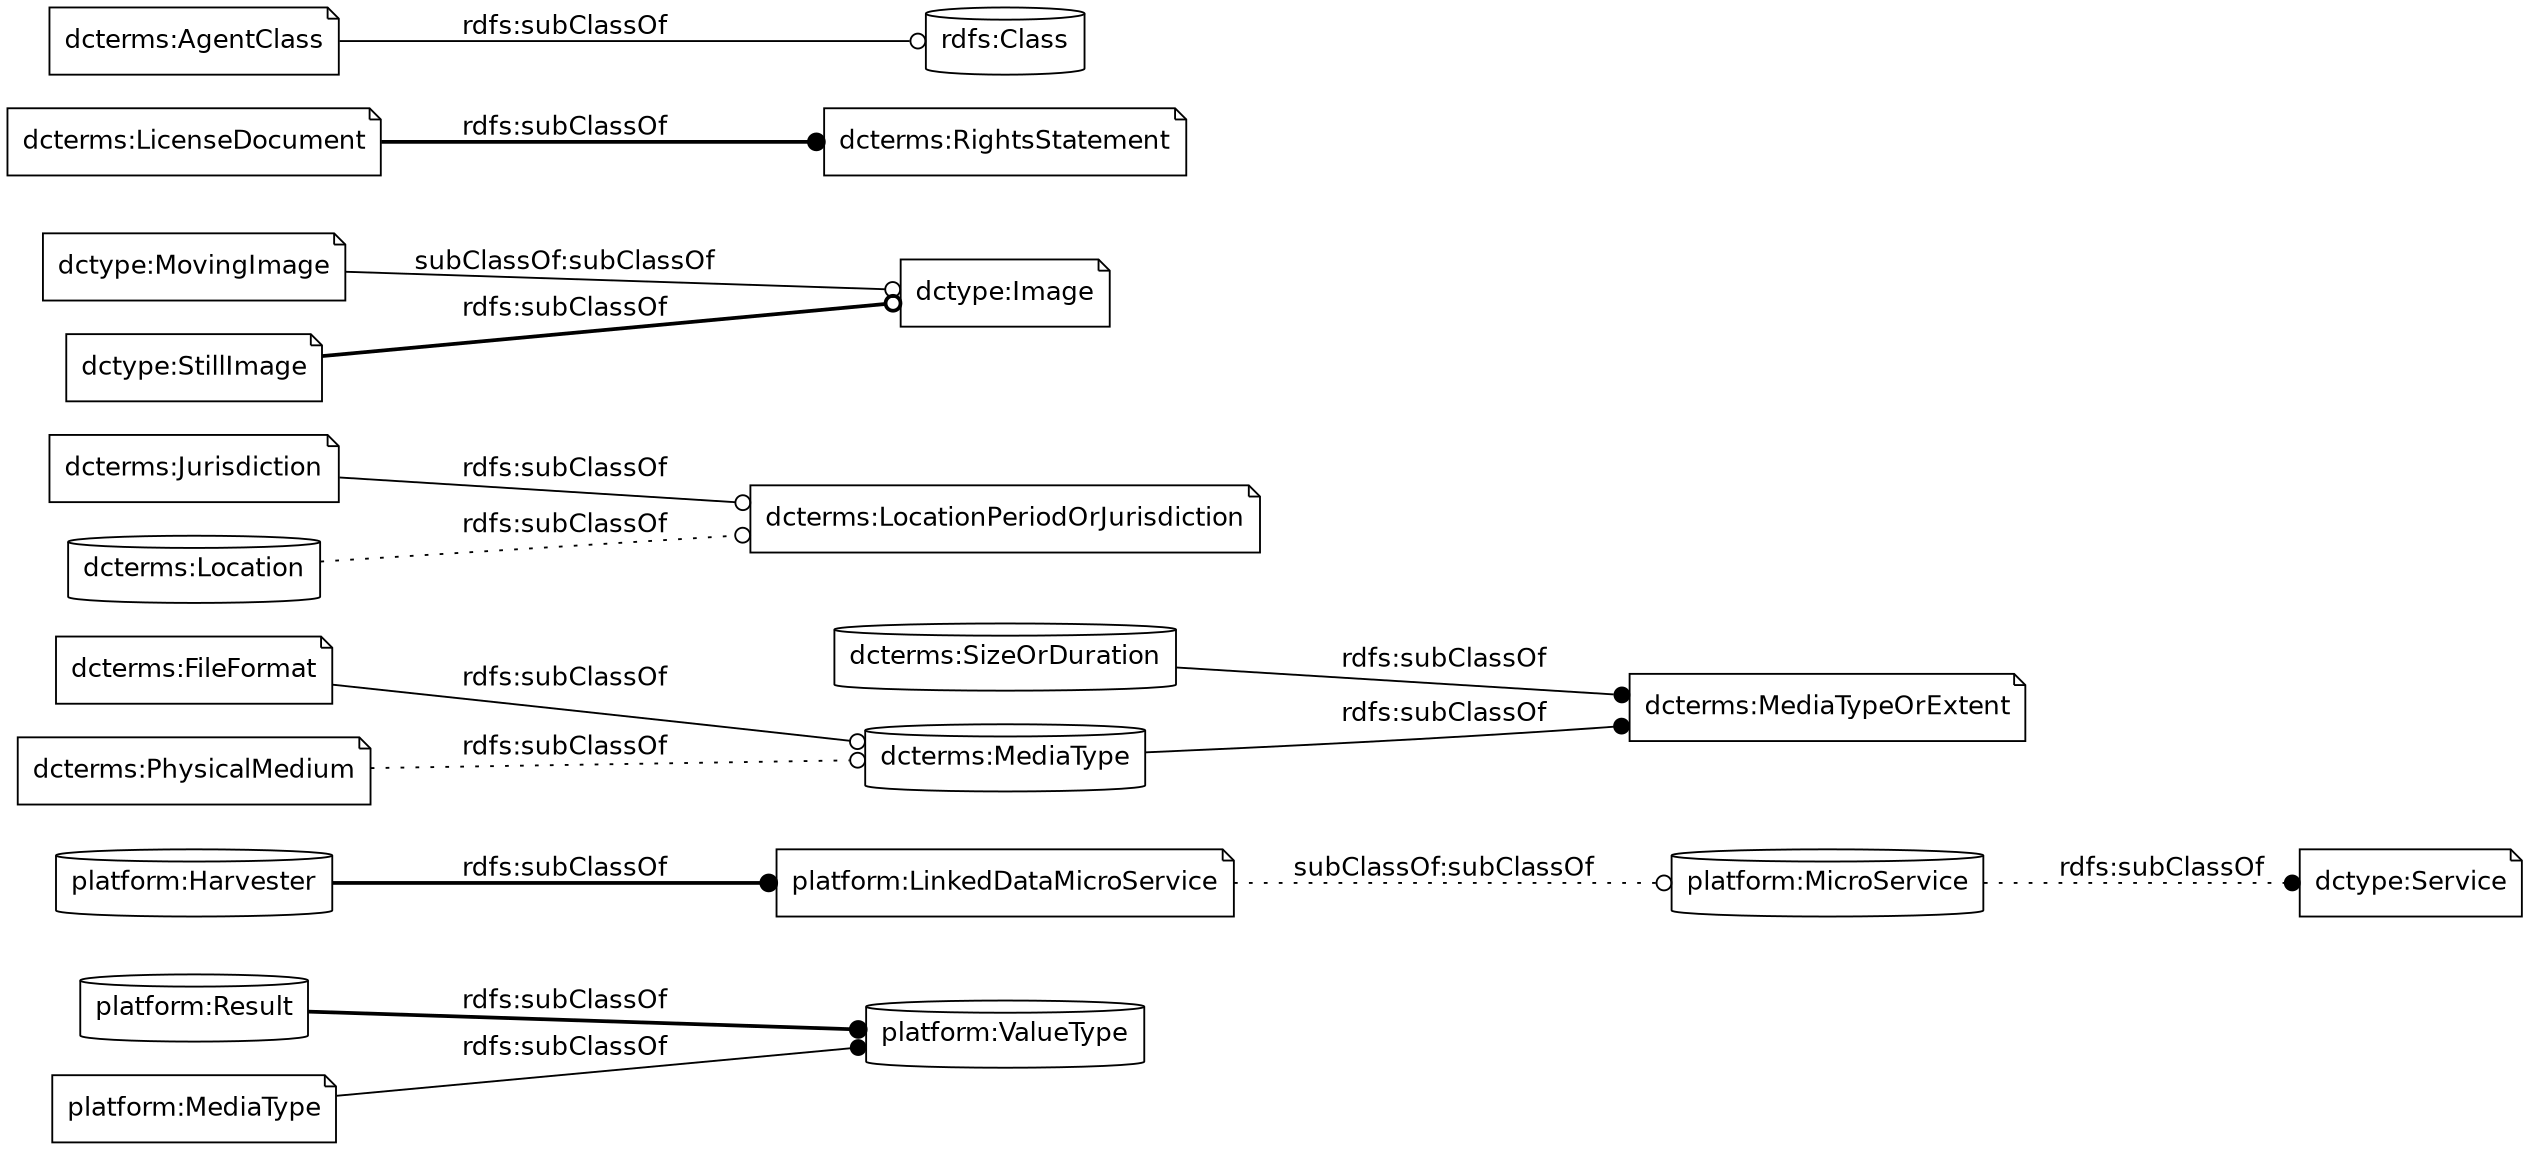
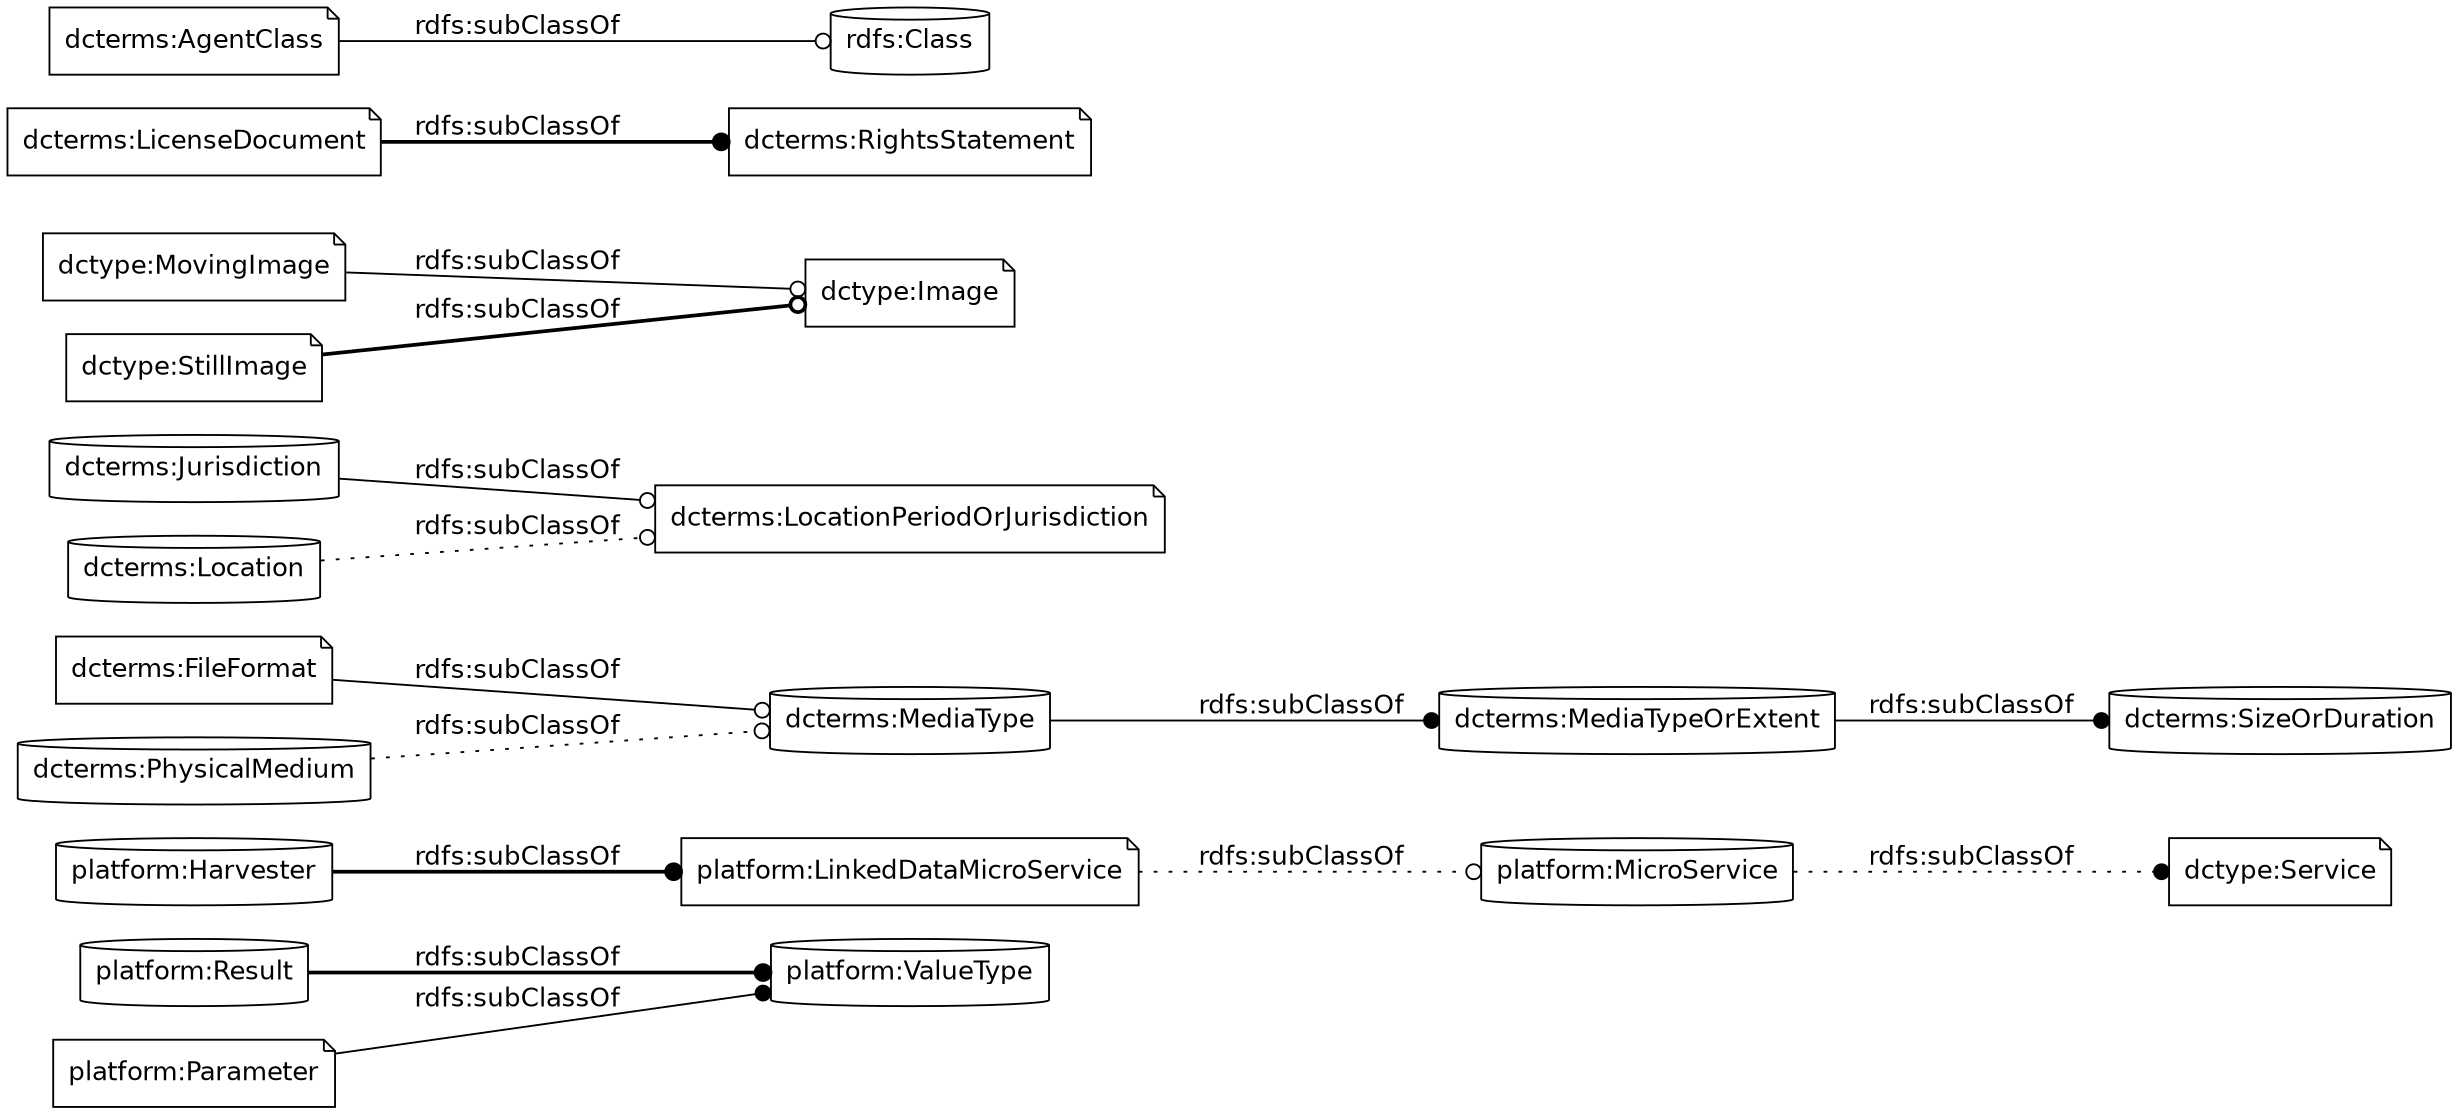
edge "dctype:MovingImage" -> "dctype:Image": label "subClassOf:subClassOf" -> "rdfs:subClassOf"
node "dcterms:Jurisdiction": shape note -> cylinder
edge "dcterms:SizeOrDuration" -> "dcterms:MediaTypeOrExtent": reversed
node "dcterms:MediaTypeOrExtent": shape note -> cylinder
node "dcterms:PhysicalMedium": shape note -> cylinder
edge "platform:LinkedDataMicroService" -> "platform:MicroService": label "subClassOf:subClassOf" -> "rdfs:subClassOf"
node "platform:MediaType": label "platform:MediaType" -> "platform:Parameter"
